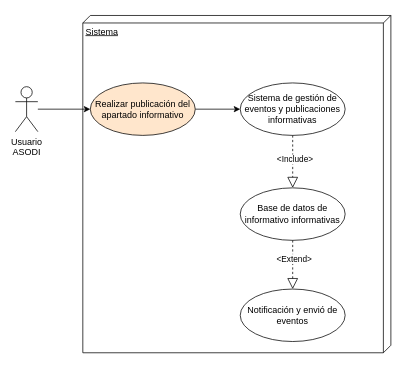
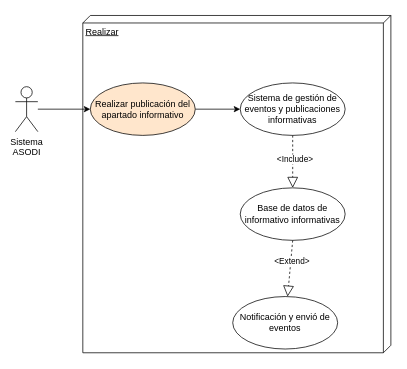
node "Sistema": label "Sistema" -> "Realizar"
node "Usuario ASODI": label "Usuario ASODI" -> "Sistema ASODI"
node "Notificación y envió de eventos": moved (293, 315) -> (285, 323)
